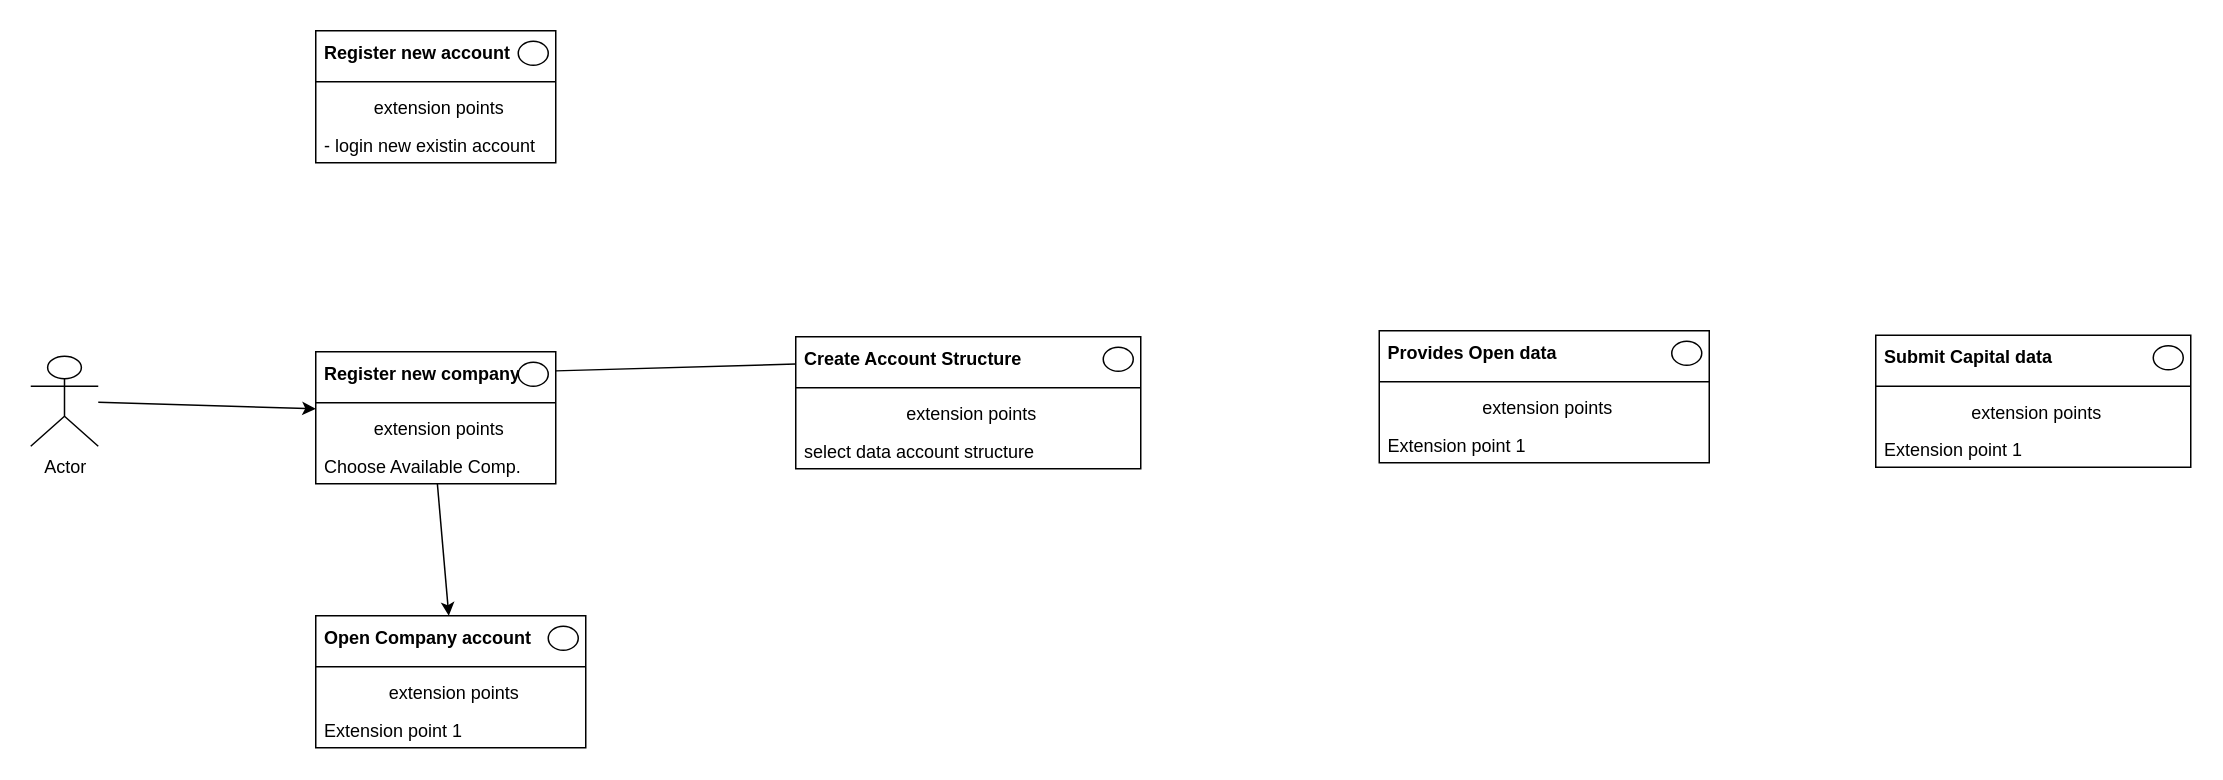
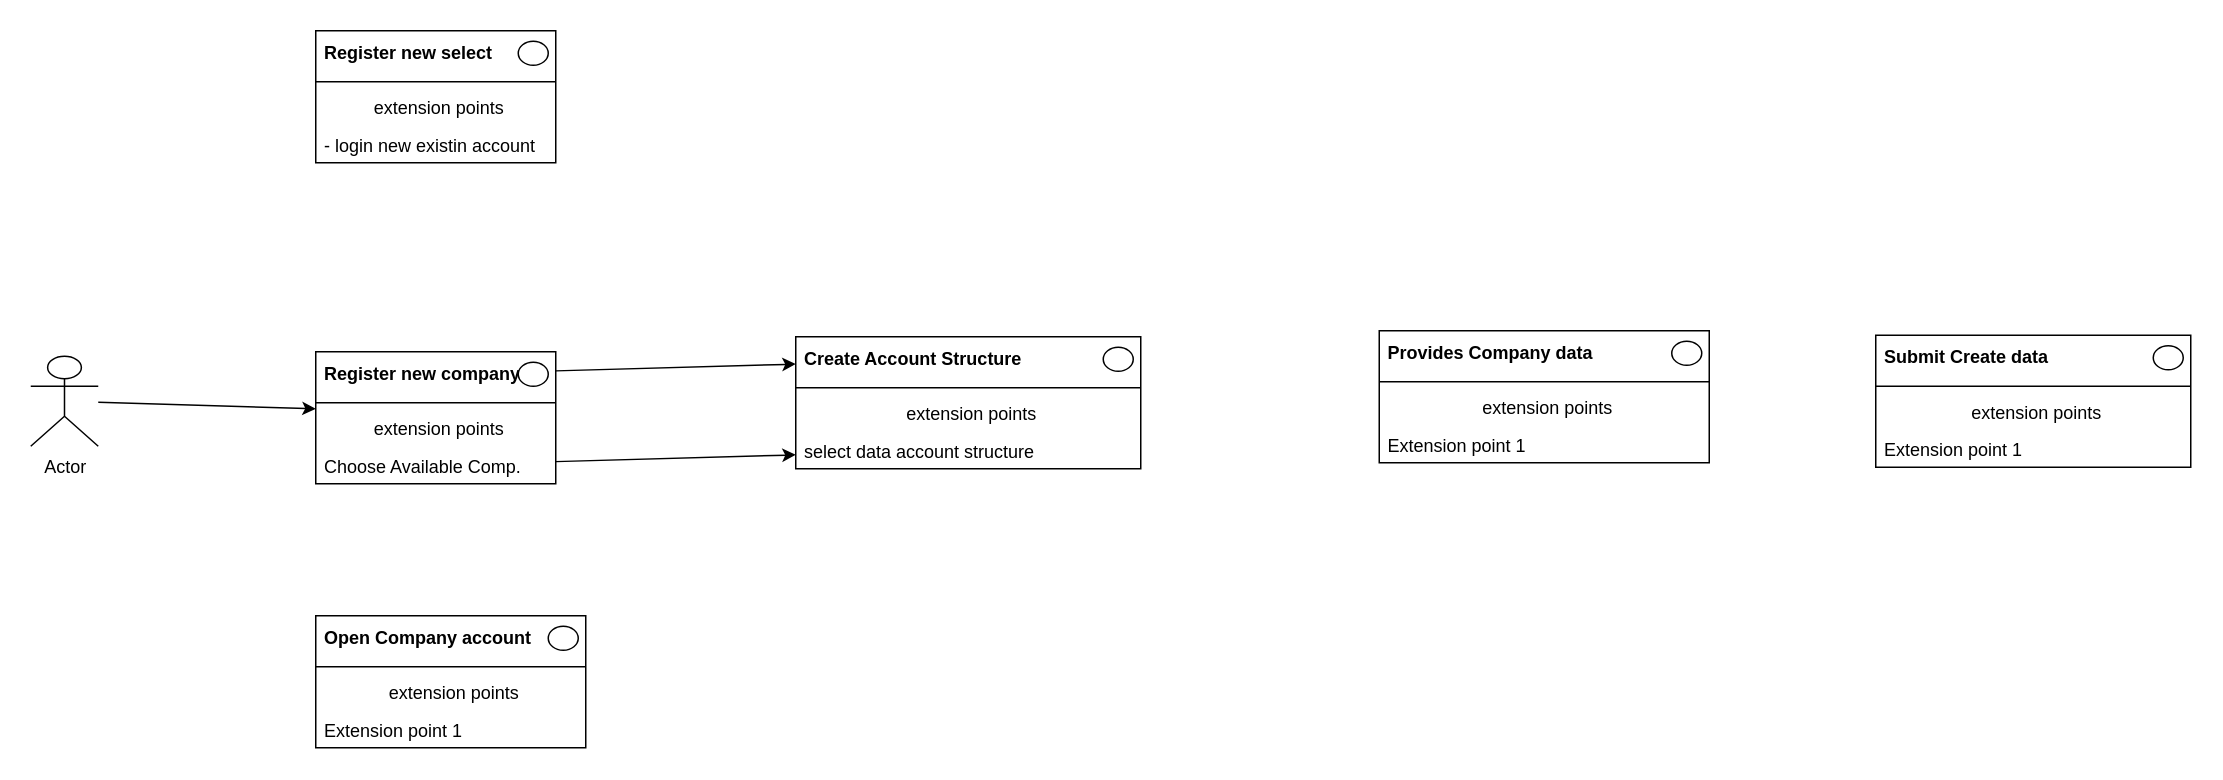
node "Register new account": label "Register new account" -> "Register new select"
node "Provides Open data": label "Provides Open data" -> "Provides Company data"
node "Submit Capital data": label "Submit Capital data" -> "Submit Create data"
edge "Create Account Structure" -- "Register new company": arrowhead none -> classic
edge "Choose Available Comp." -> "Open Company account": now "Choose Available Comp." -> "select data account structure"
